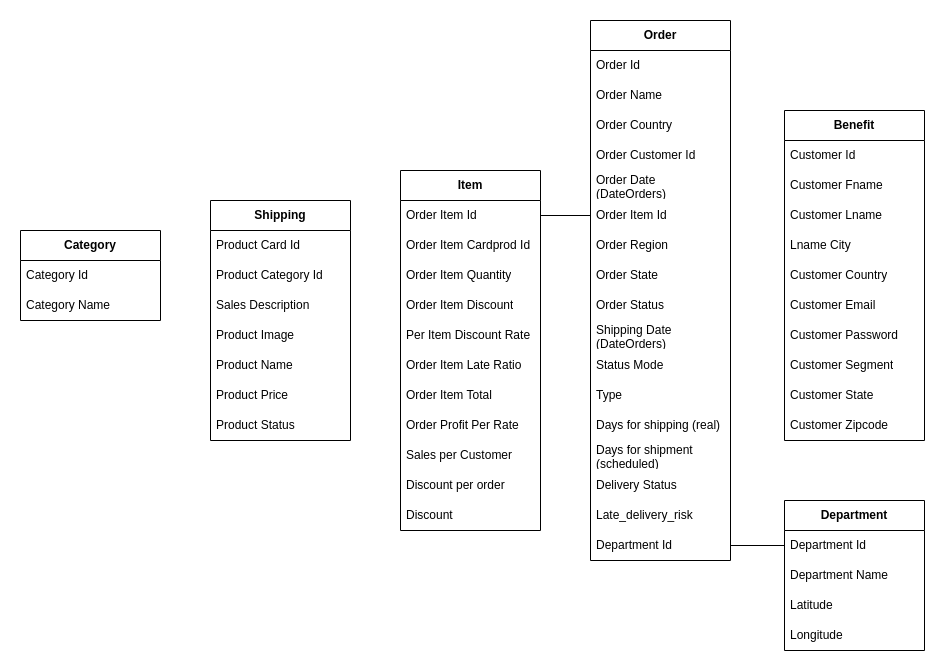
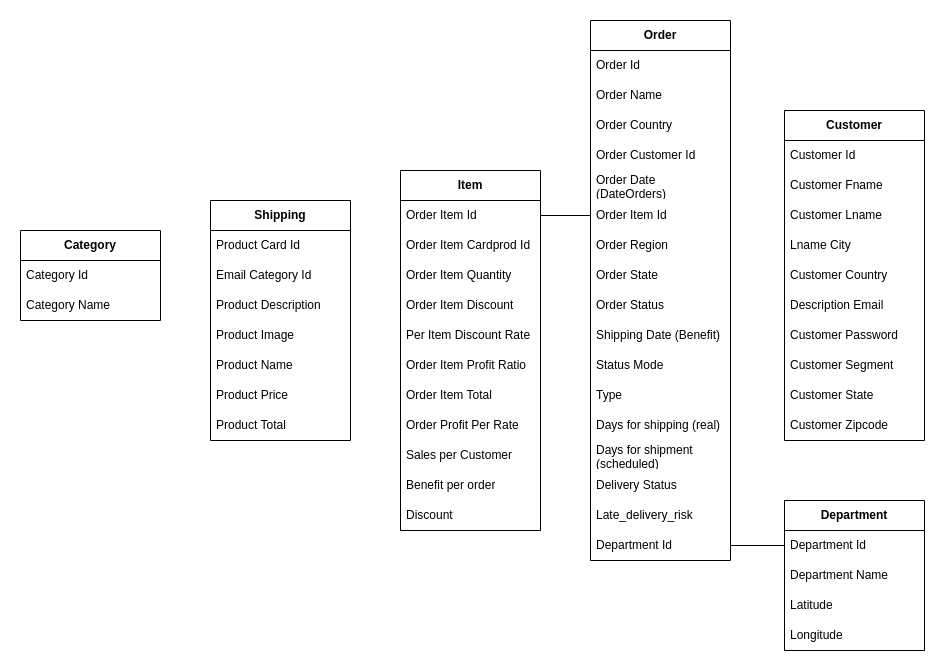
node "Benefit": label "Benefit" -> "Customer"
node "Product Category Id": label "Product Category Id" -> "Email Category Id"
node "Sales Description": label "Sales Description" -> "Product Description"
node "Customer Email": label "Customer Email" -> "Description Email"
node "Shipping Date (DateOrders)": label "Shipping Date (DateOrders)" -> "Shipping Date (Benefit)"
node "Order Item Late Ratio": label "Order Item Late Ratio" -> "Order Item Profit Ratio"
node "Product Status": label "Product Status" -> "Product Total"
node "Discount per order": label "Discount per order" -> "Benefit per order"
